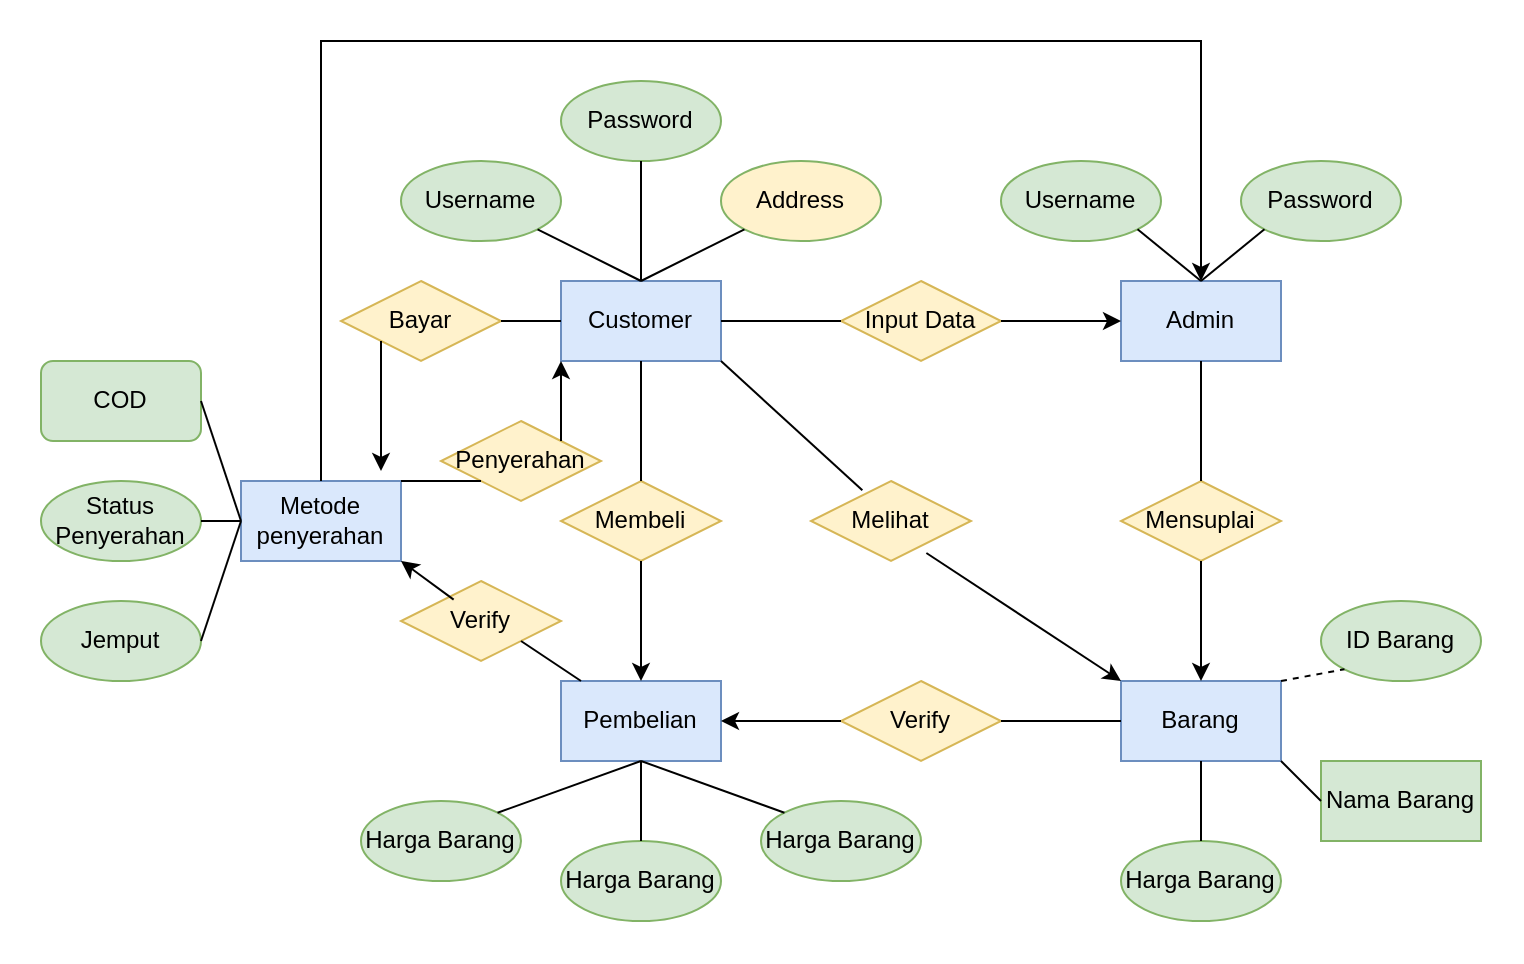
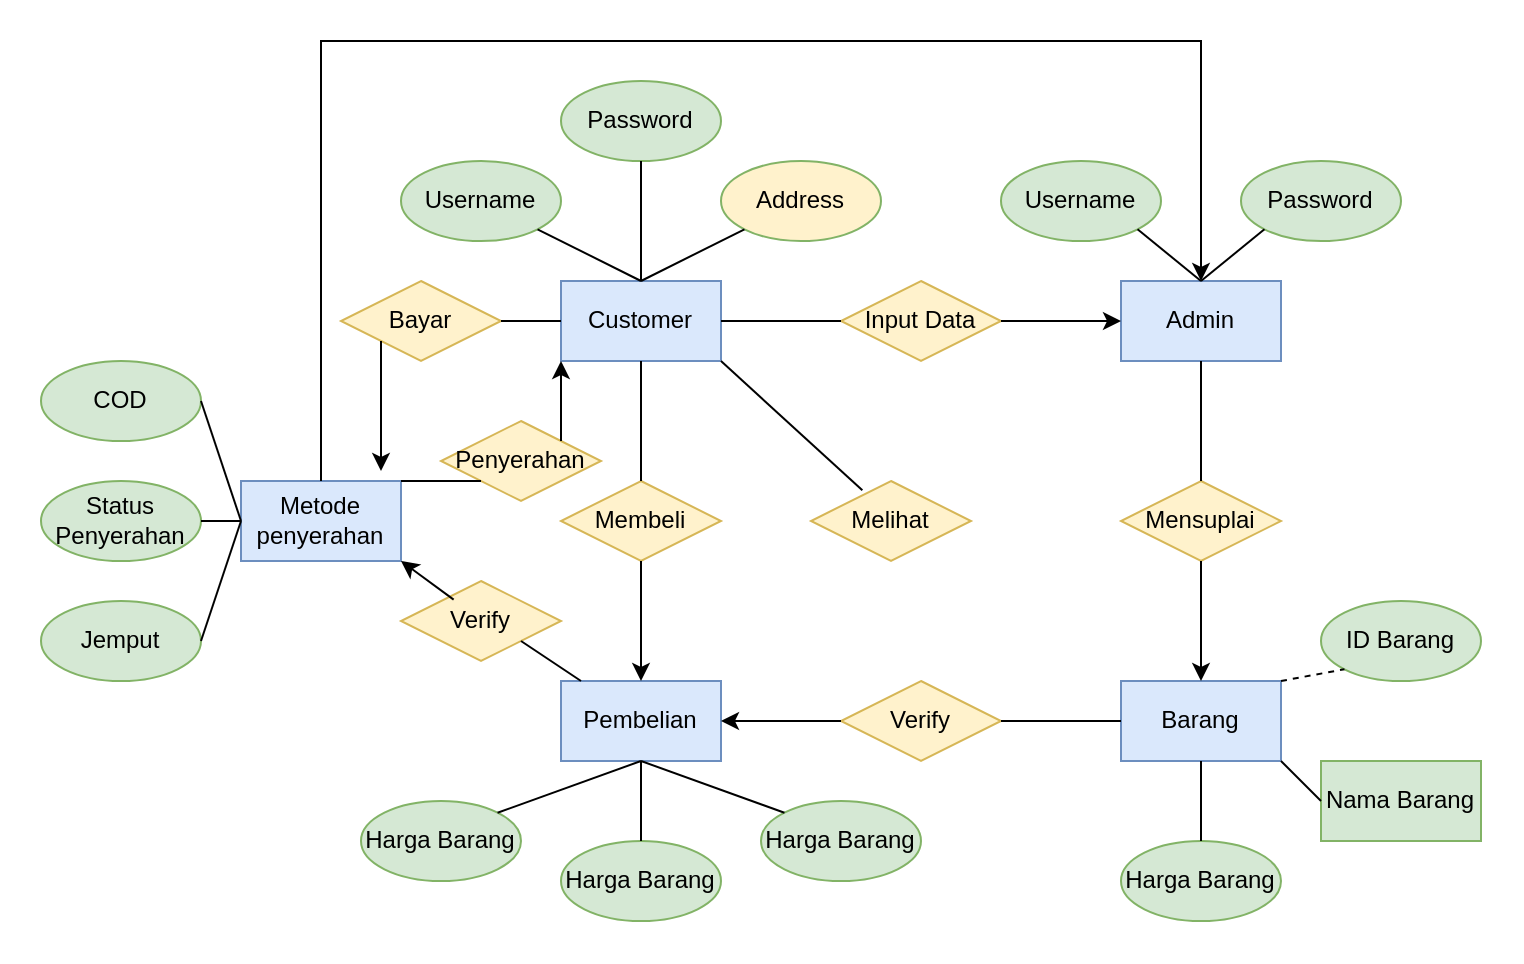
node "COD": shape rounded rectangle -> ellipse
edge "Melihat" -> "Barang": removed
